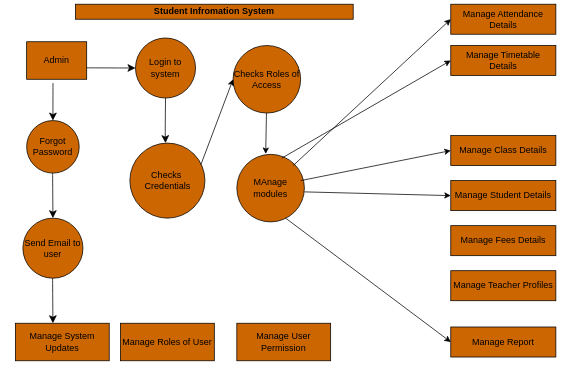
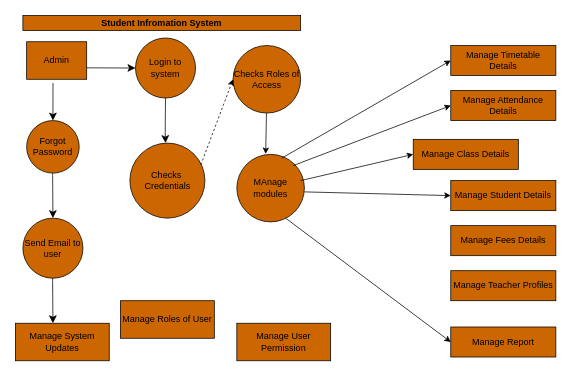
node "Student Infromation System": moved (214, 12) -> (162, 23)
node "Manage Attendance Details": moved (503, 19) -> (503, 105)
edge "Checks Credentials" -> "Checks Roles of Access": style solid -> dashed
node "Manage Class Details": moved (503, 150) -> (465, 154)
node "Manage Roles of User": moved (167, 342) -> (167, 319)
